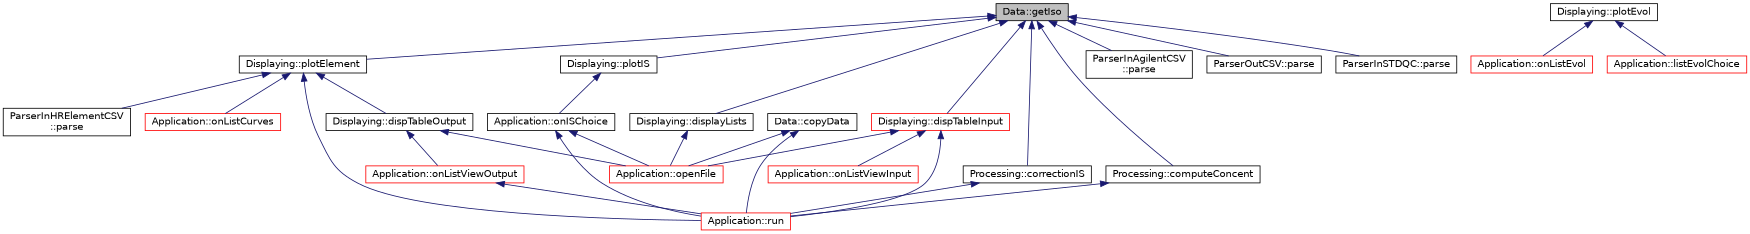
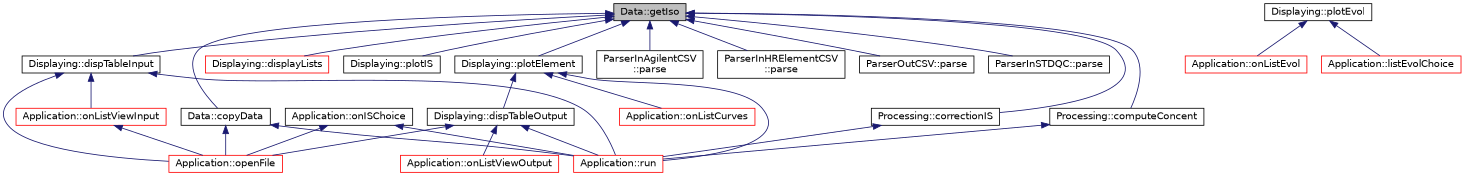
edge "Data::copyData" -> "Data::getIso": added
edge "ParserInHRElementCSV ::parse" -> "Displaying::plotElement": now "ParserInHRElementCSV ::parse" -> "Data::getIso"
edge "Application::onISChoice" -> "Displaying::plotIS": removed
node "Displaying::displayLists": color black -> red
node "Displaying::dispTableInput": color red -> black
edge "Application::openFile" -> "Displaying::displayLists": now "Application::openFile" -> "Application::onListViewInput"
edge "Application::run" -> "Application::onListViewOutput": now "Application::run" -> "Displaying::dispTableOutput"
